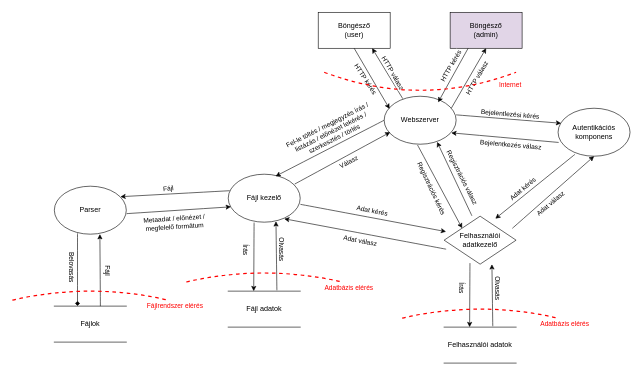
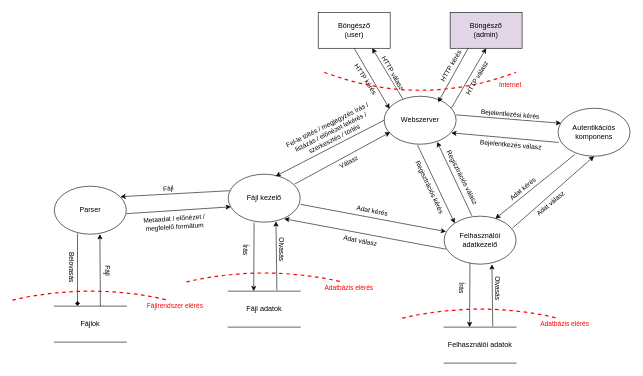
node "Felhasználói adatkezelő": shape diamond -> ellipse
